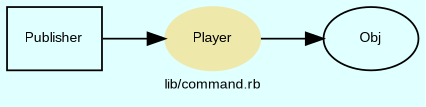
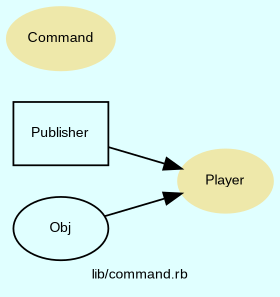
node "Command": added
edge "Player" -> "Obj": reversed
